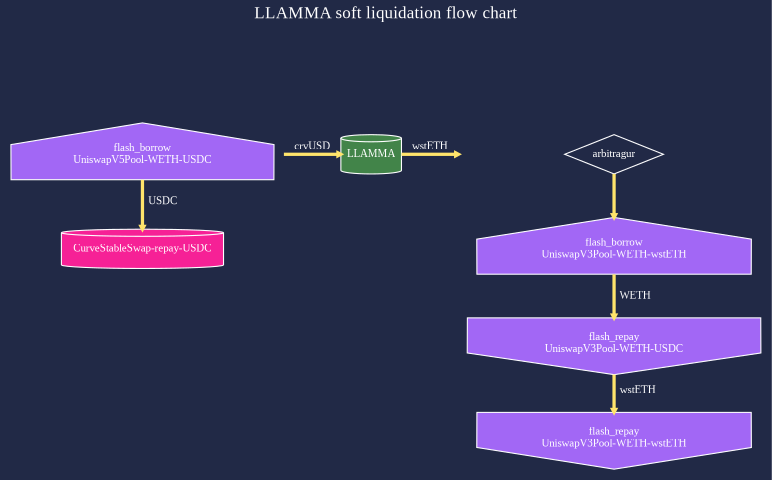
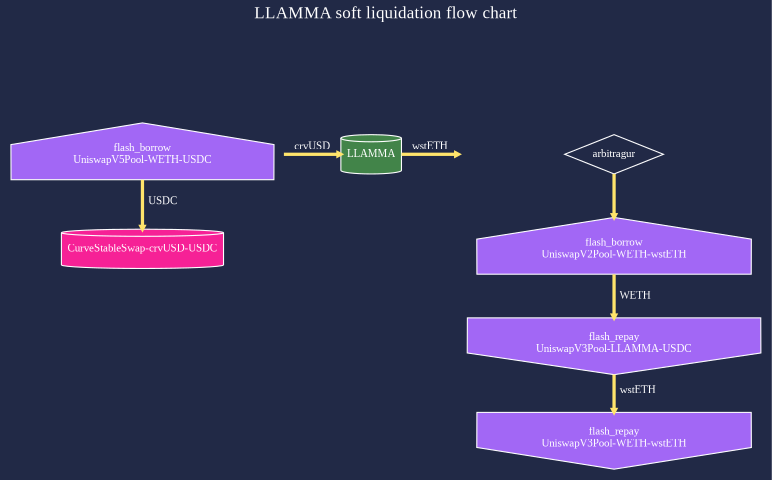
node "CurveStableSwap-repay-USDC": label "CurveStableSwap-repay-USDC" -> "CurveStableSwap-crvUSD-USDC"
node "flash_borrow UniswapV3Pool-WETH-wstETH": label "flash_borrow UniswapV3Pool-WETH-wstETH" -> "flash_borrow UniswapV2Pool-WETH-wstETH"
node "flash_repay UniswapV3Pool-WETH-USDC": label "flash_repay UniswapV3Pool-WETH-USDC" -> "flash_repay UniswapV3Pool-LLAMMA-USDC"
